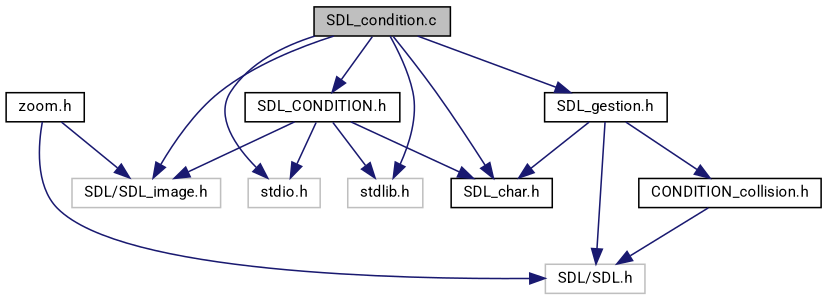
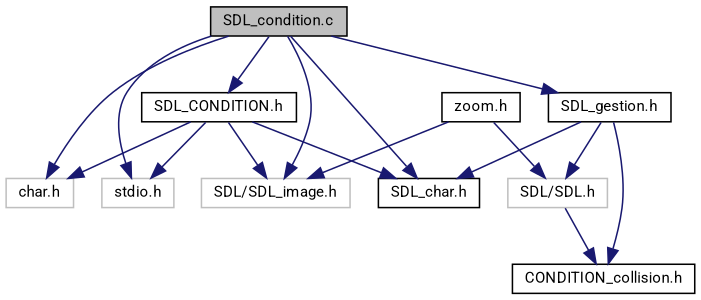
node "stdlib.h": label "stdlib.h" -> "char.h"
edge "CONDITION_collision.h" -> "SDL/SDL.h": reversed
